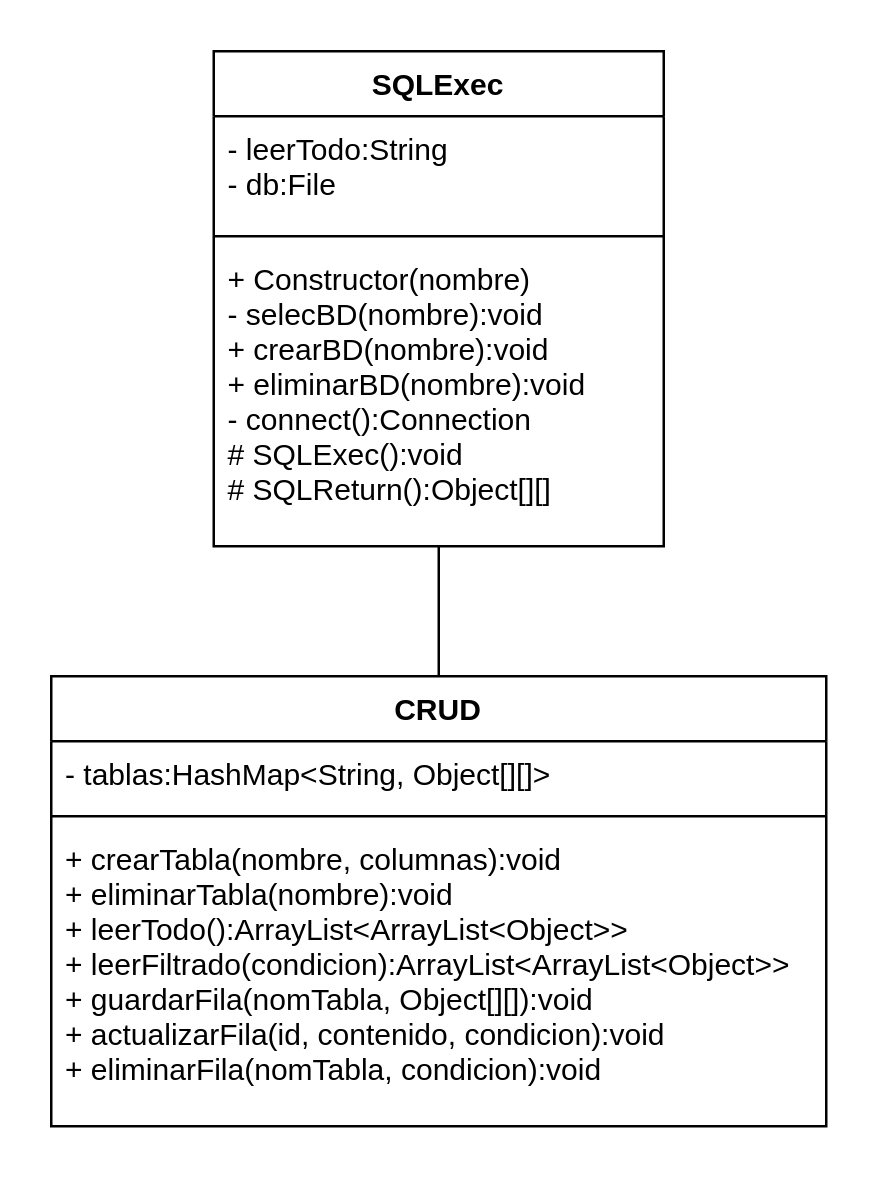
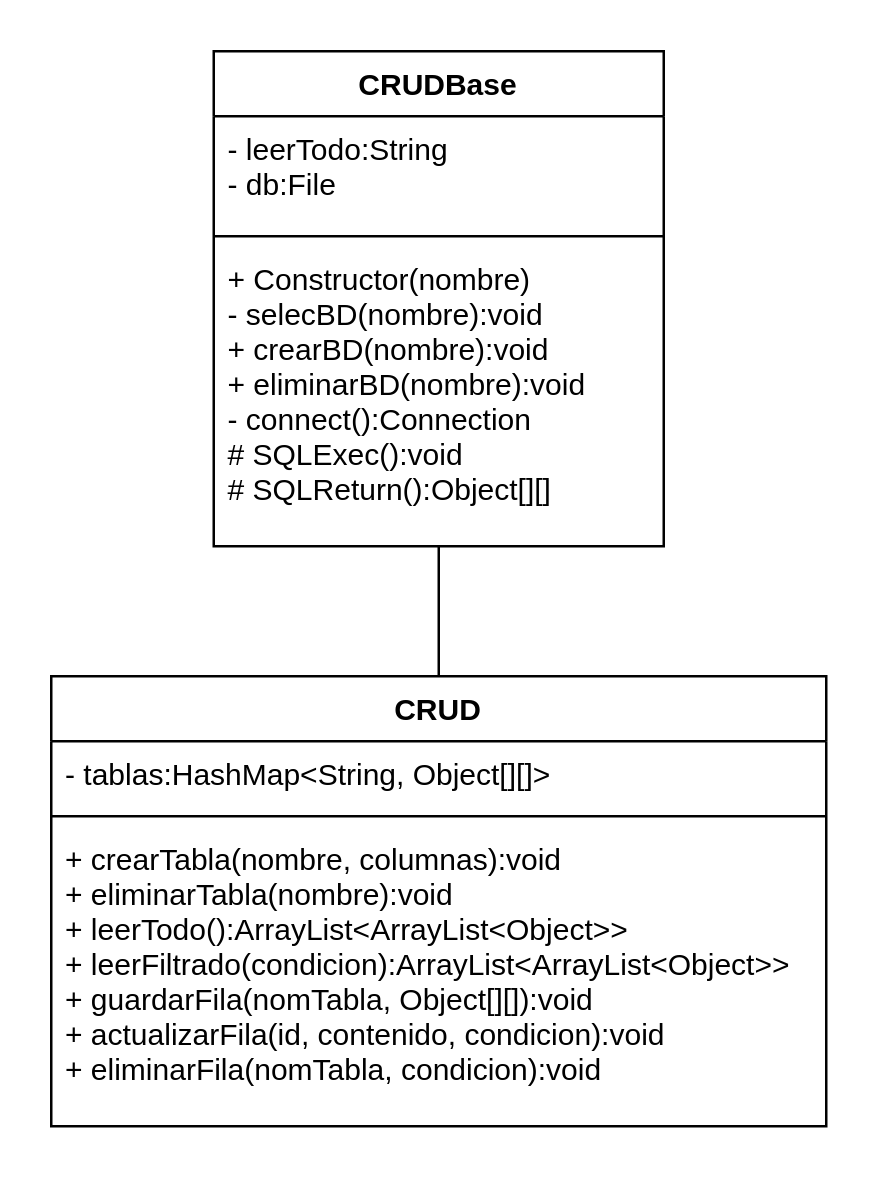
node "SQLExec": label "SQLExec" -> "CRUDBase"
